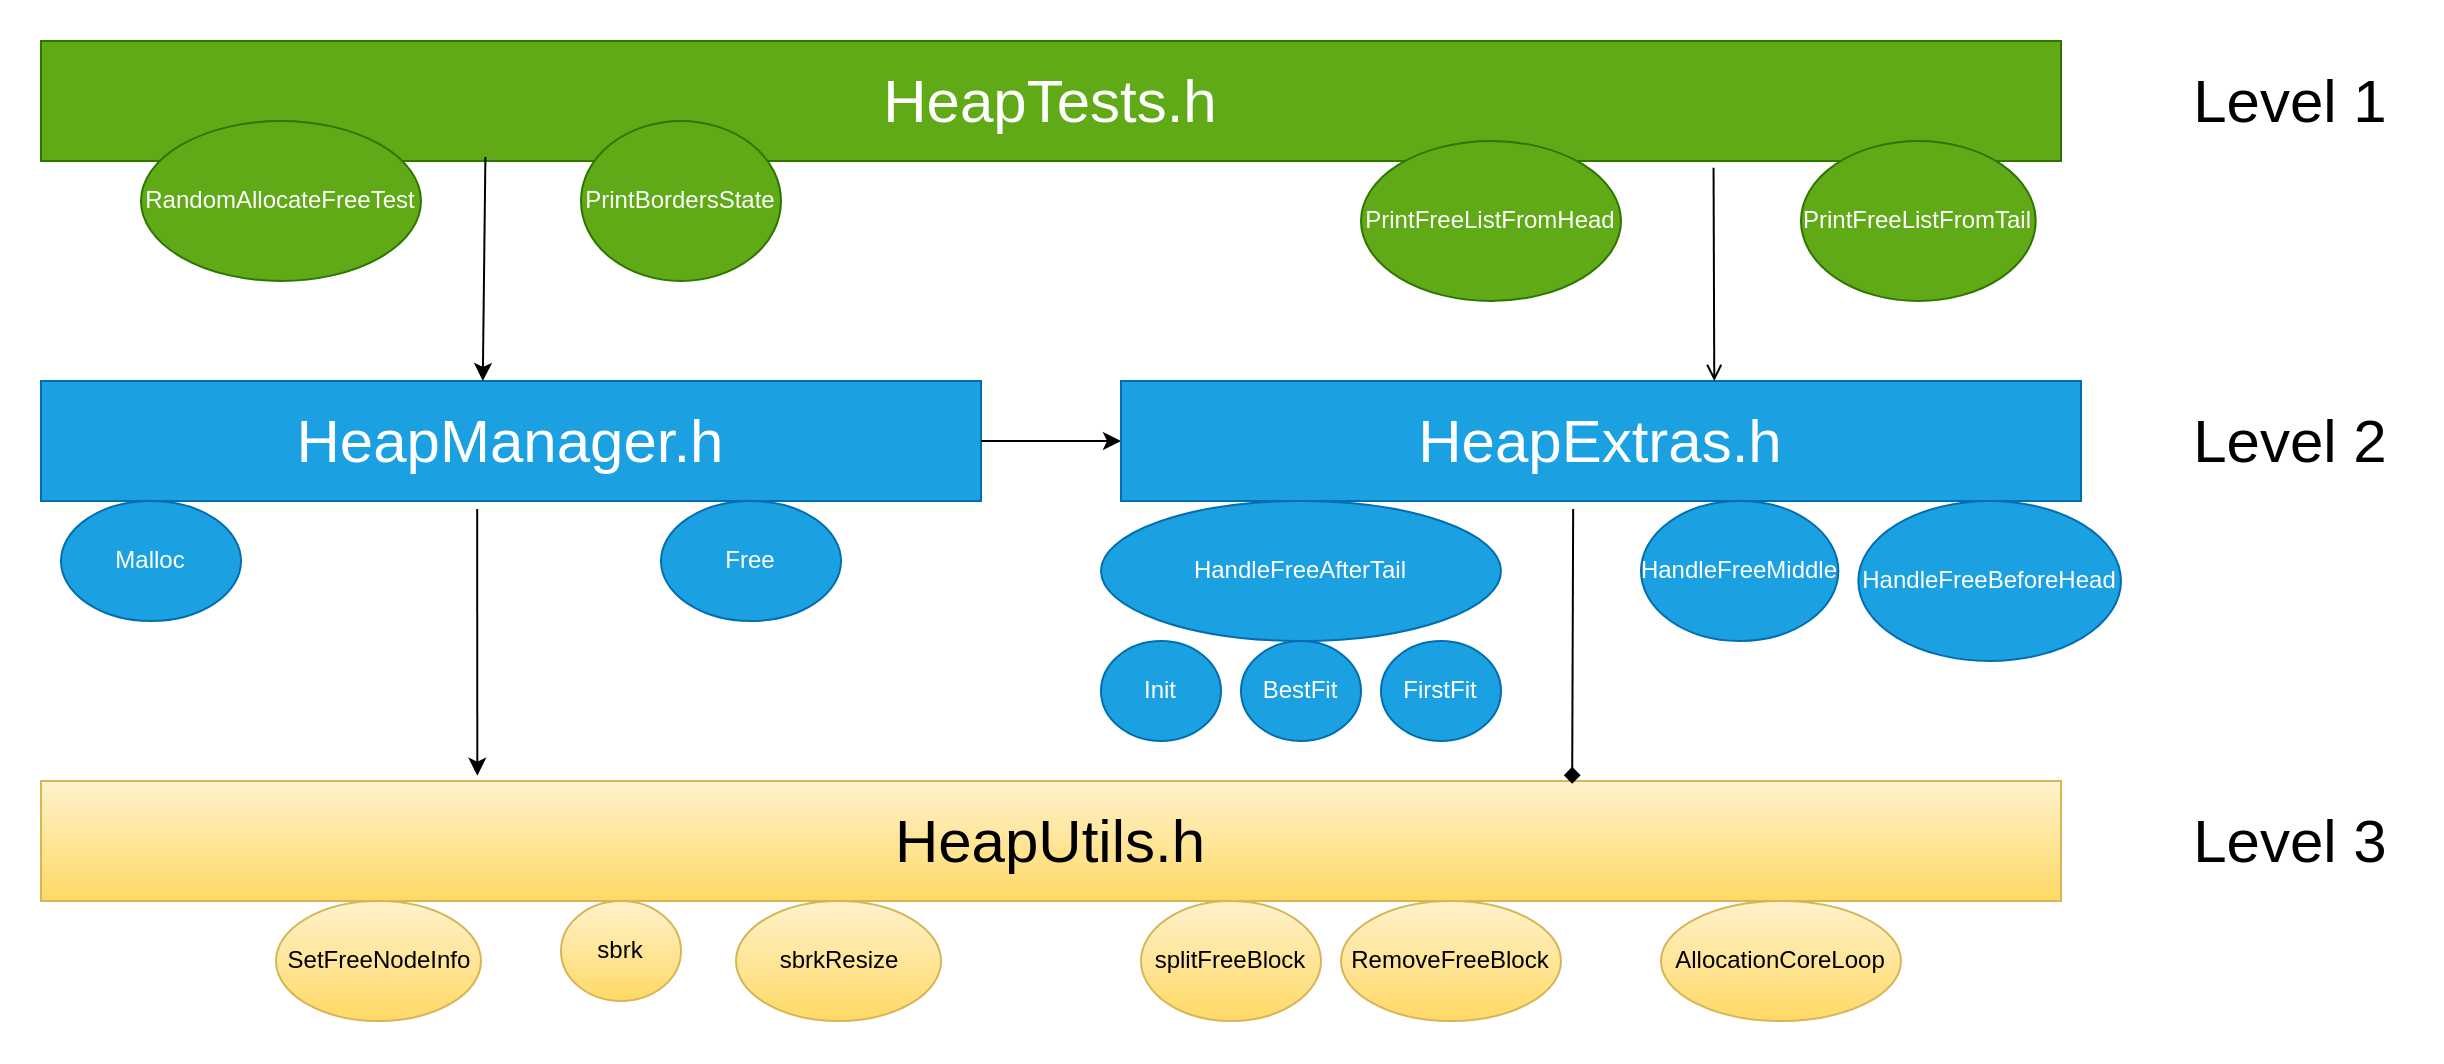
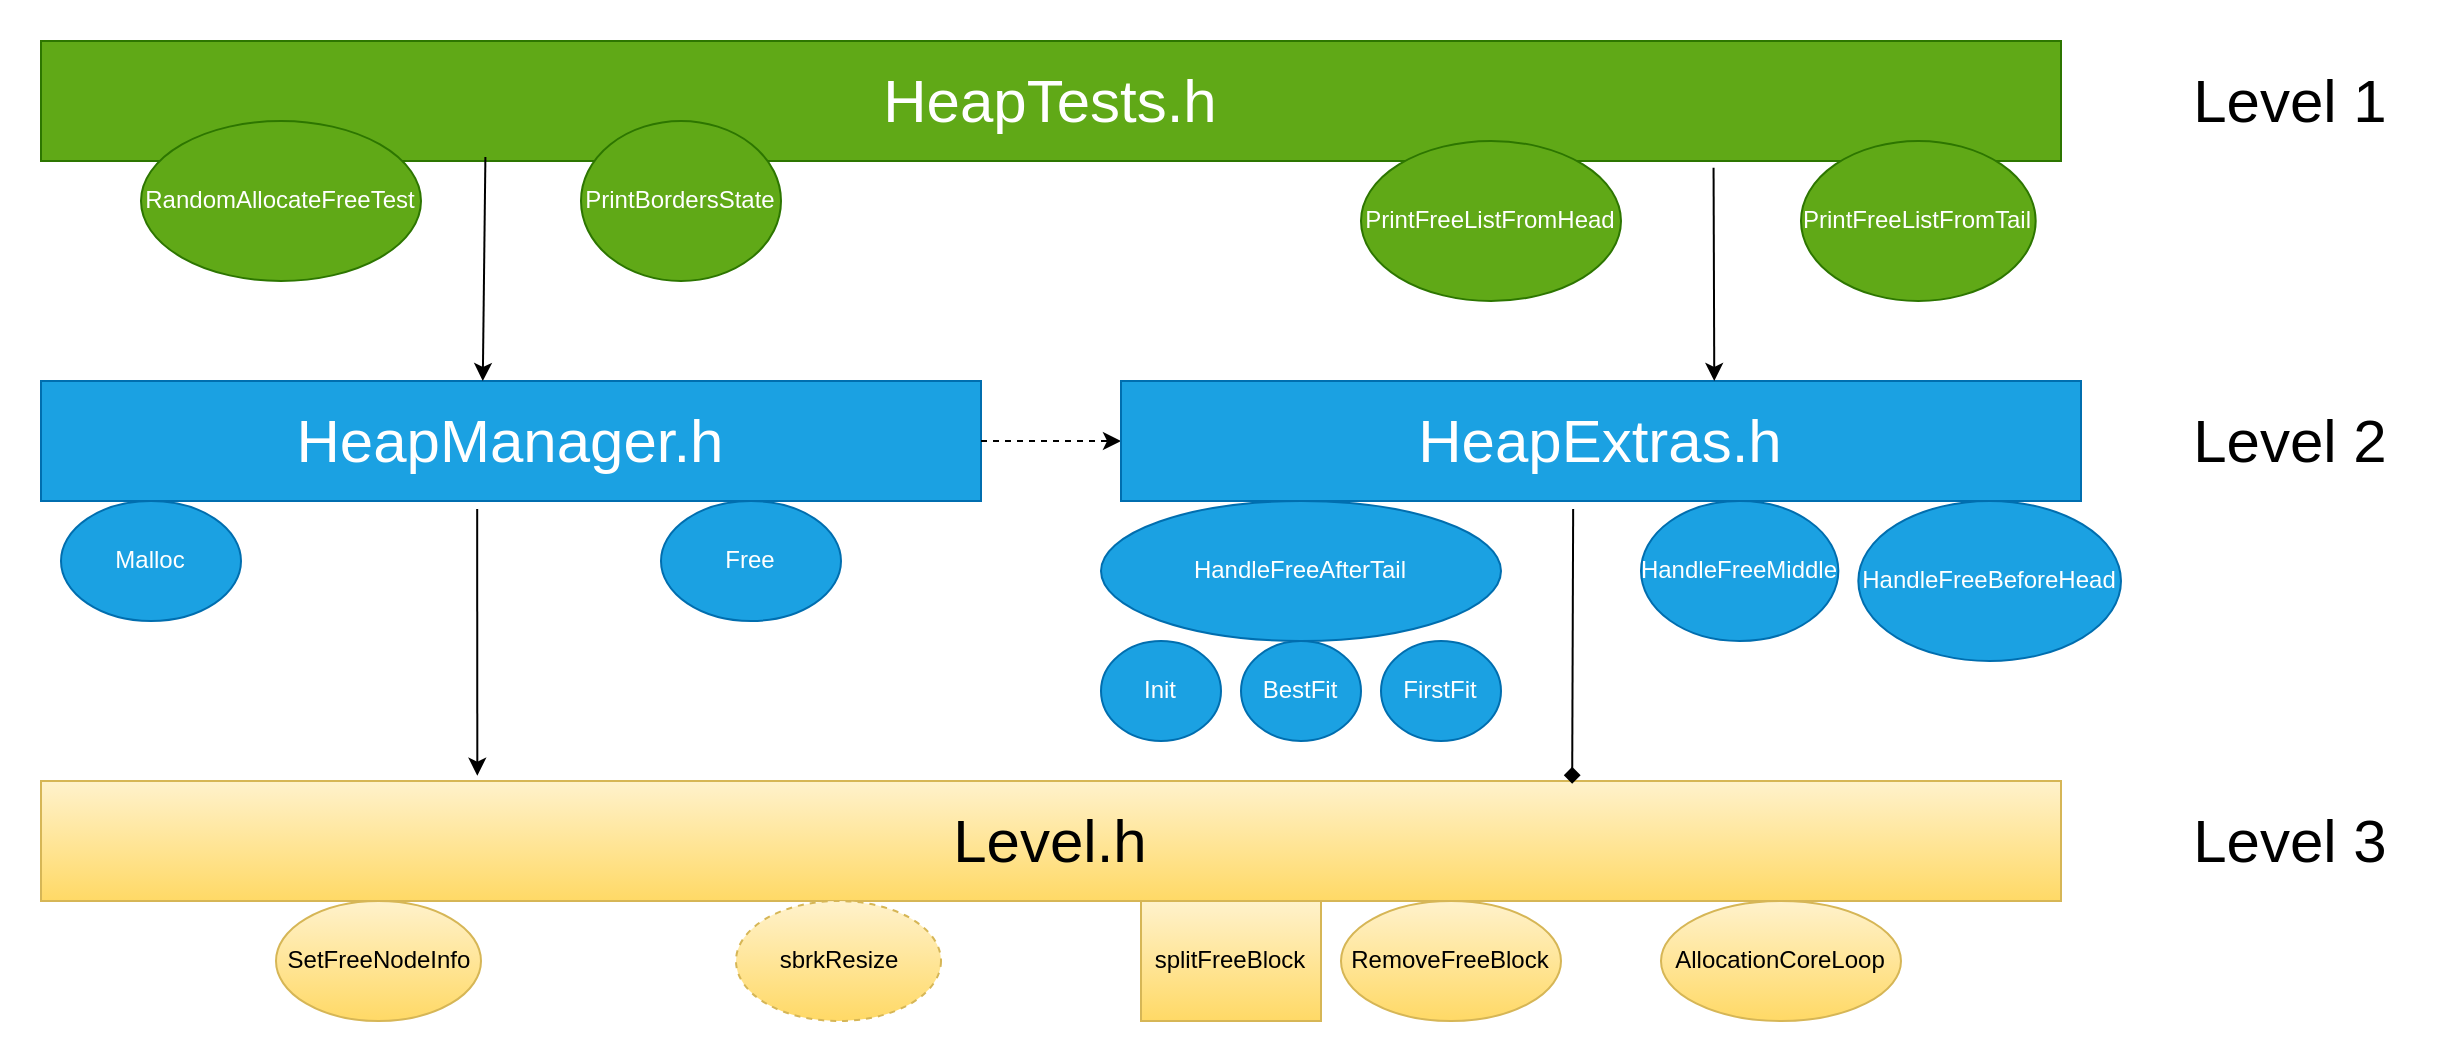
edge "HeapTests.h" -> "HeapExtras.h": arrowhead open -> classic
edge "HeapManager.h" -> "HeapExtras.h": style solid -> dashed
node "HeapUtils.h": label "HeapUtils.h" -> "Level.h"
node "sbrk": removed
node "sbrkResize": style solid -> dashed
node "splitFreeBlock": shape ellipse -> rectangle
